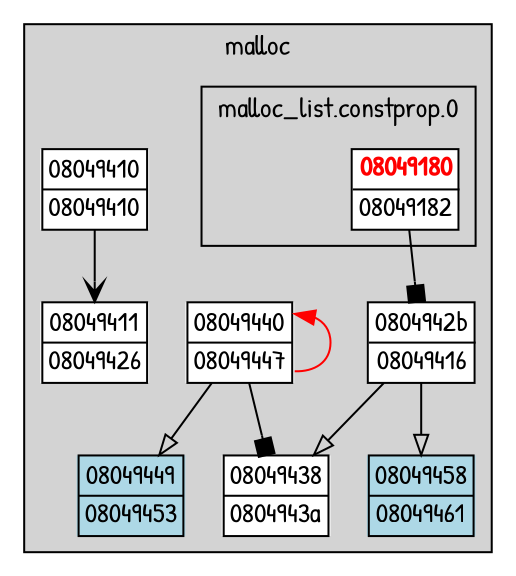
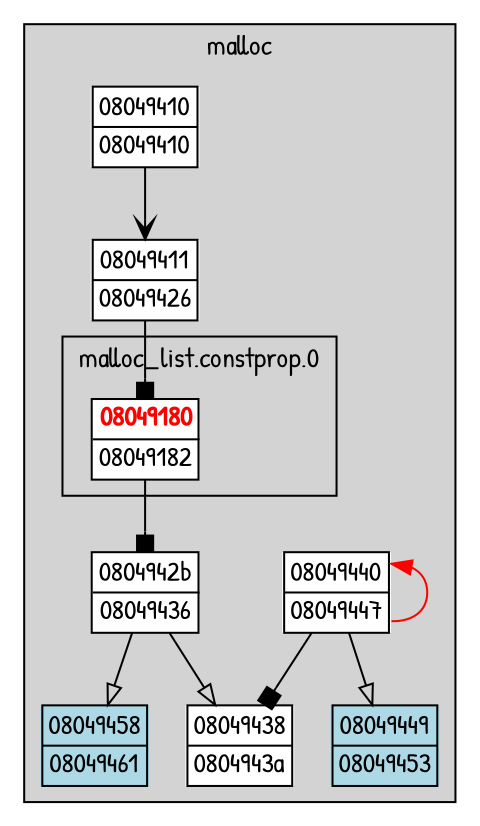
edge "08049411" -> "08049180": added
node "0804942b": text "08049416" -> "08049436"
